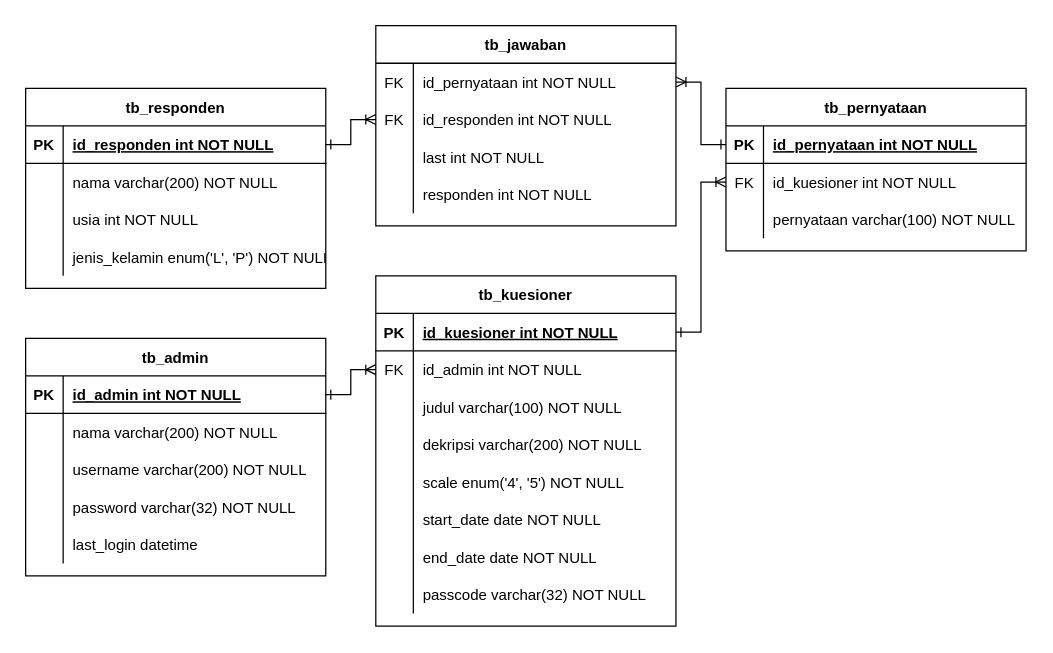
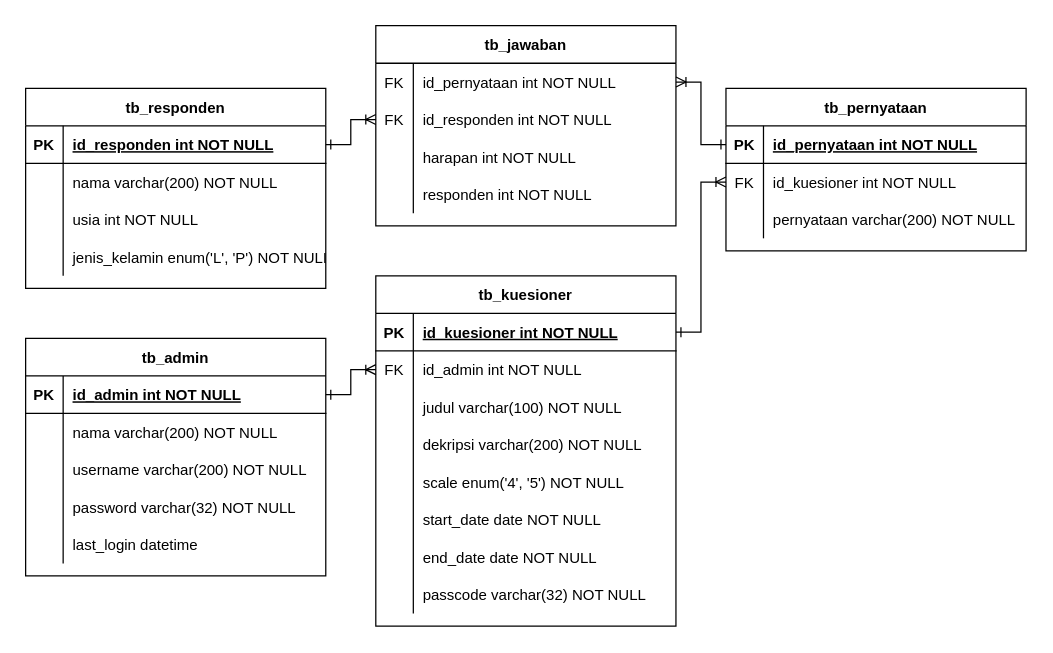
node "last int NOT NULL": label "last int NOT NULL" -> "harapan int NOT NULL"
node "pernyataan varchar(100) NOT NULL": label "pernyataan varchar(100) NOT NULL" -> "pernyataan varchar(200) NOT NULL"
